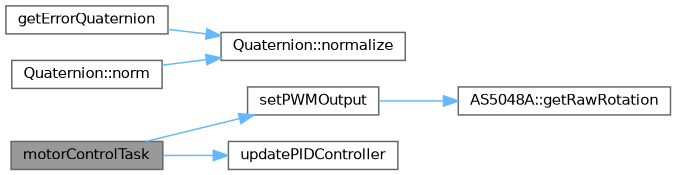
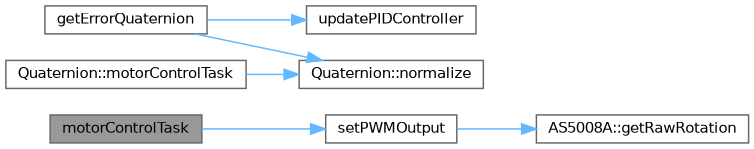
node "Quaternion::norm": label "Quaternion::norm" -> "Quaternion::motorControlTask"
node "AS5048A::getRawRotation": label "AS5048A::getRawRotation" -> "AS5008A::getRawRotation"
edge "motorControlTask" -> "updatePIDController": now "getErrorQuaternion" -> "updatePIDController"
